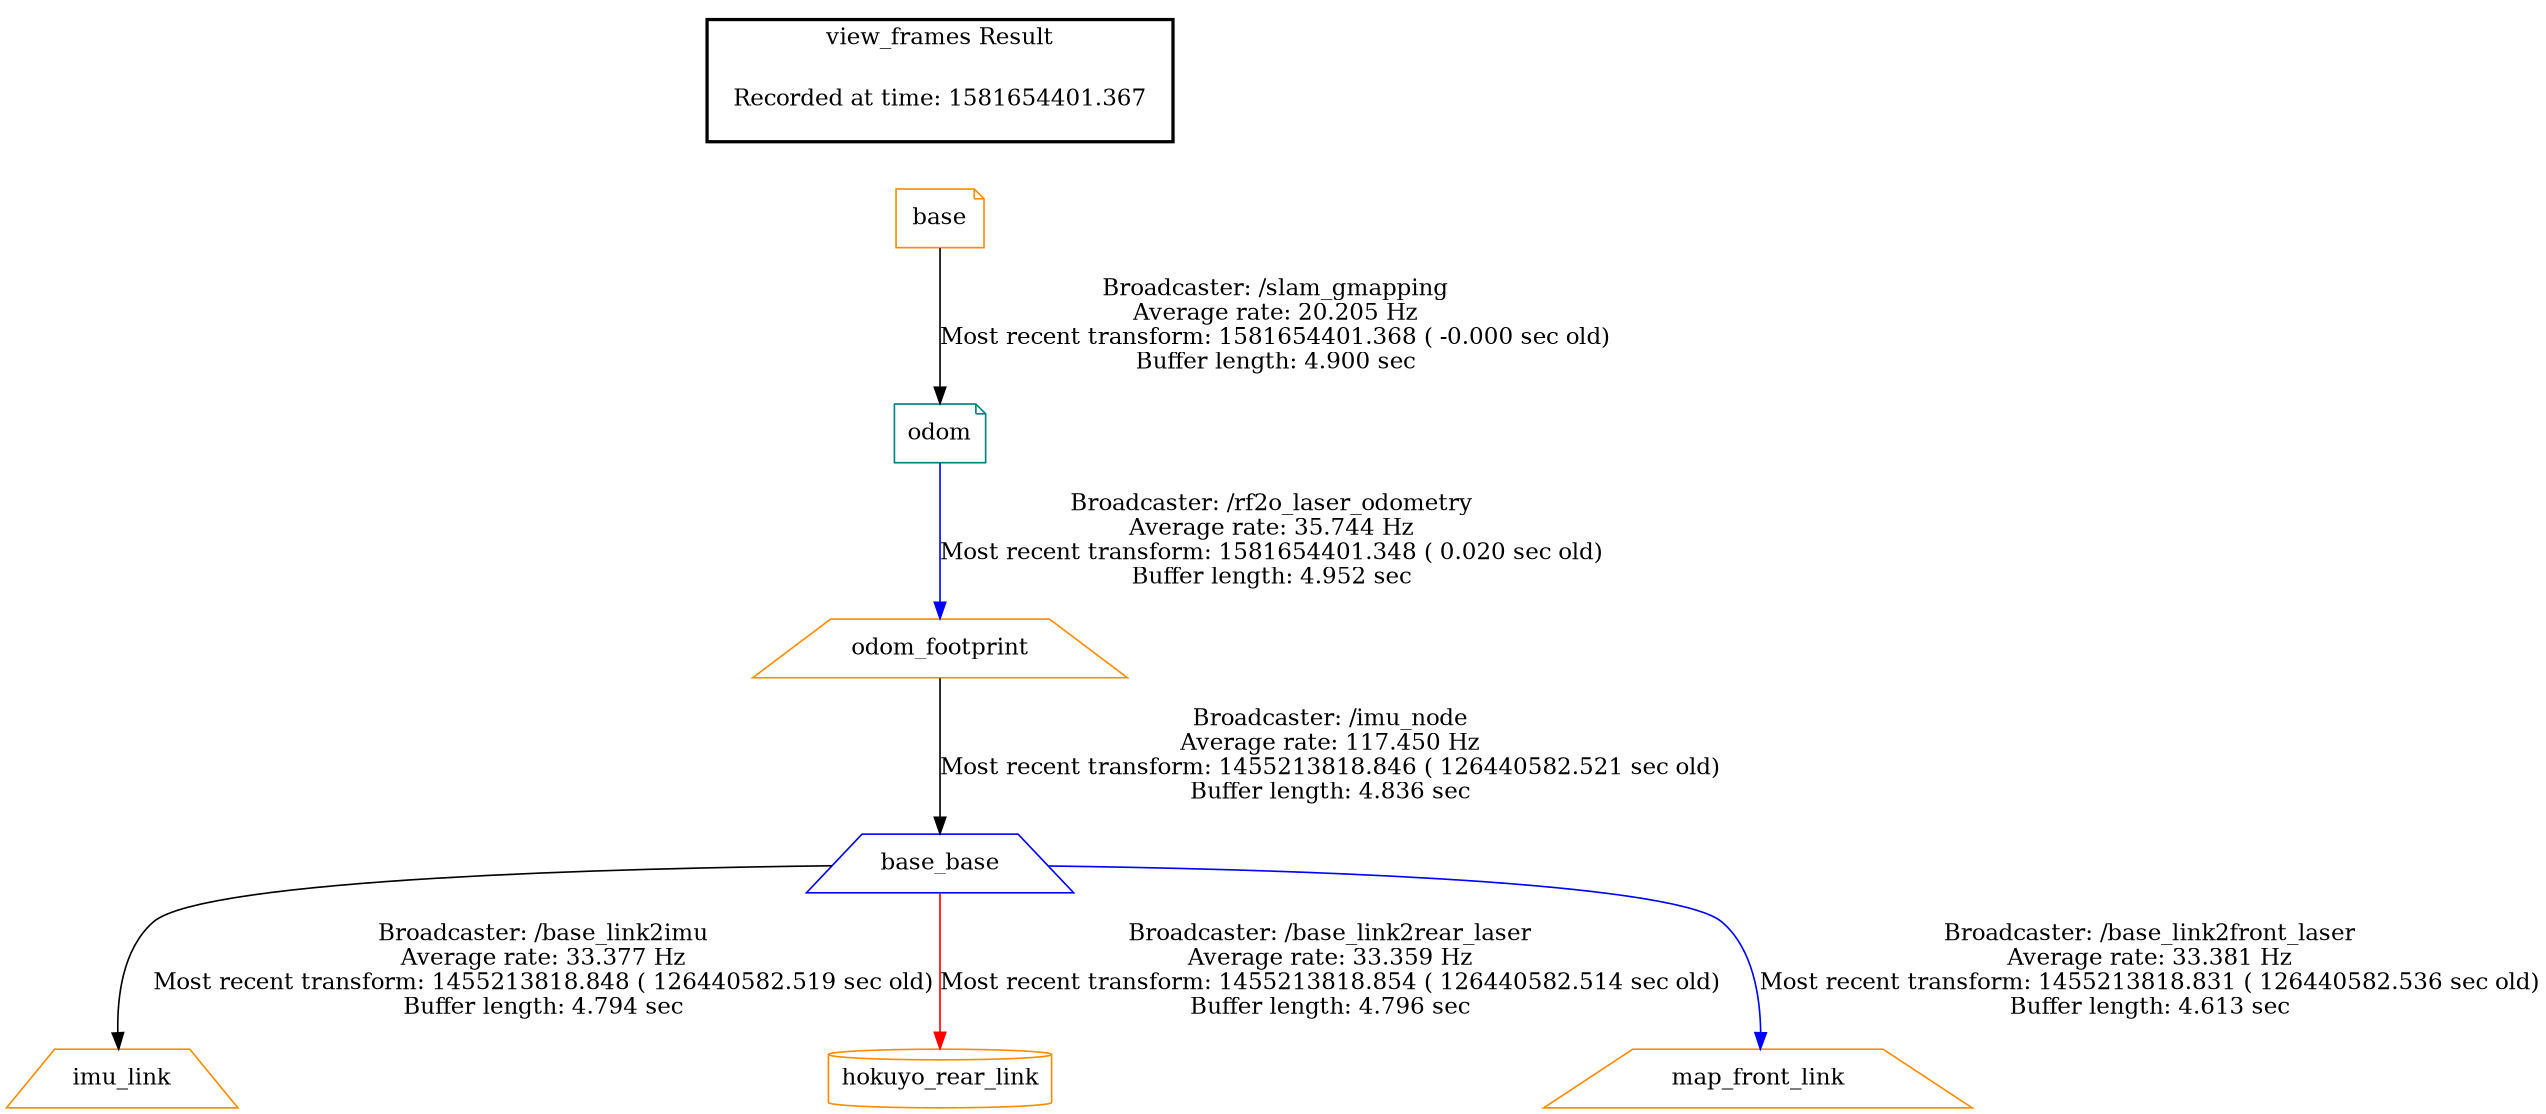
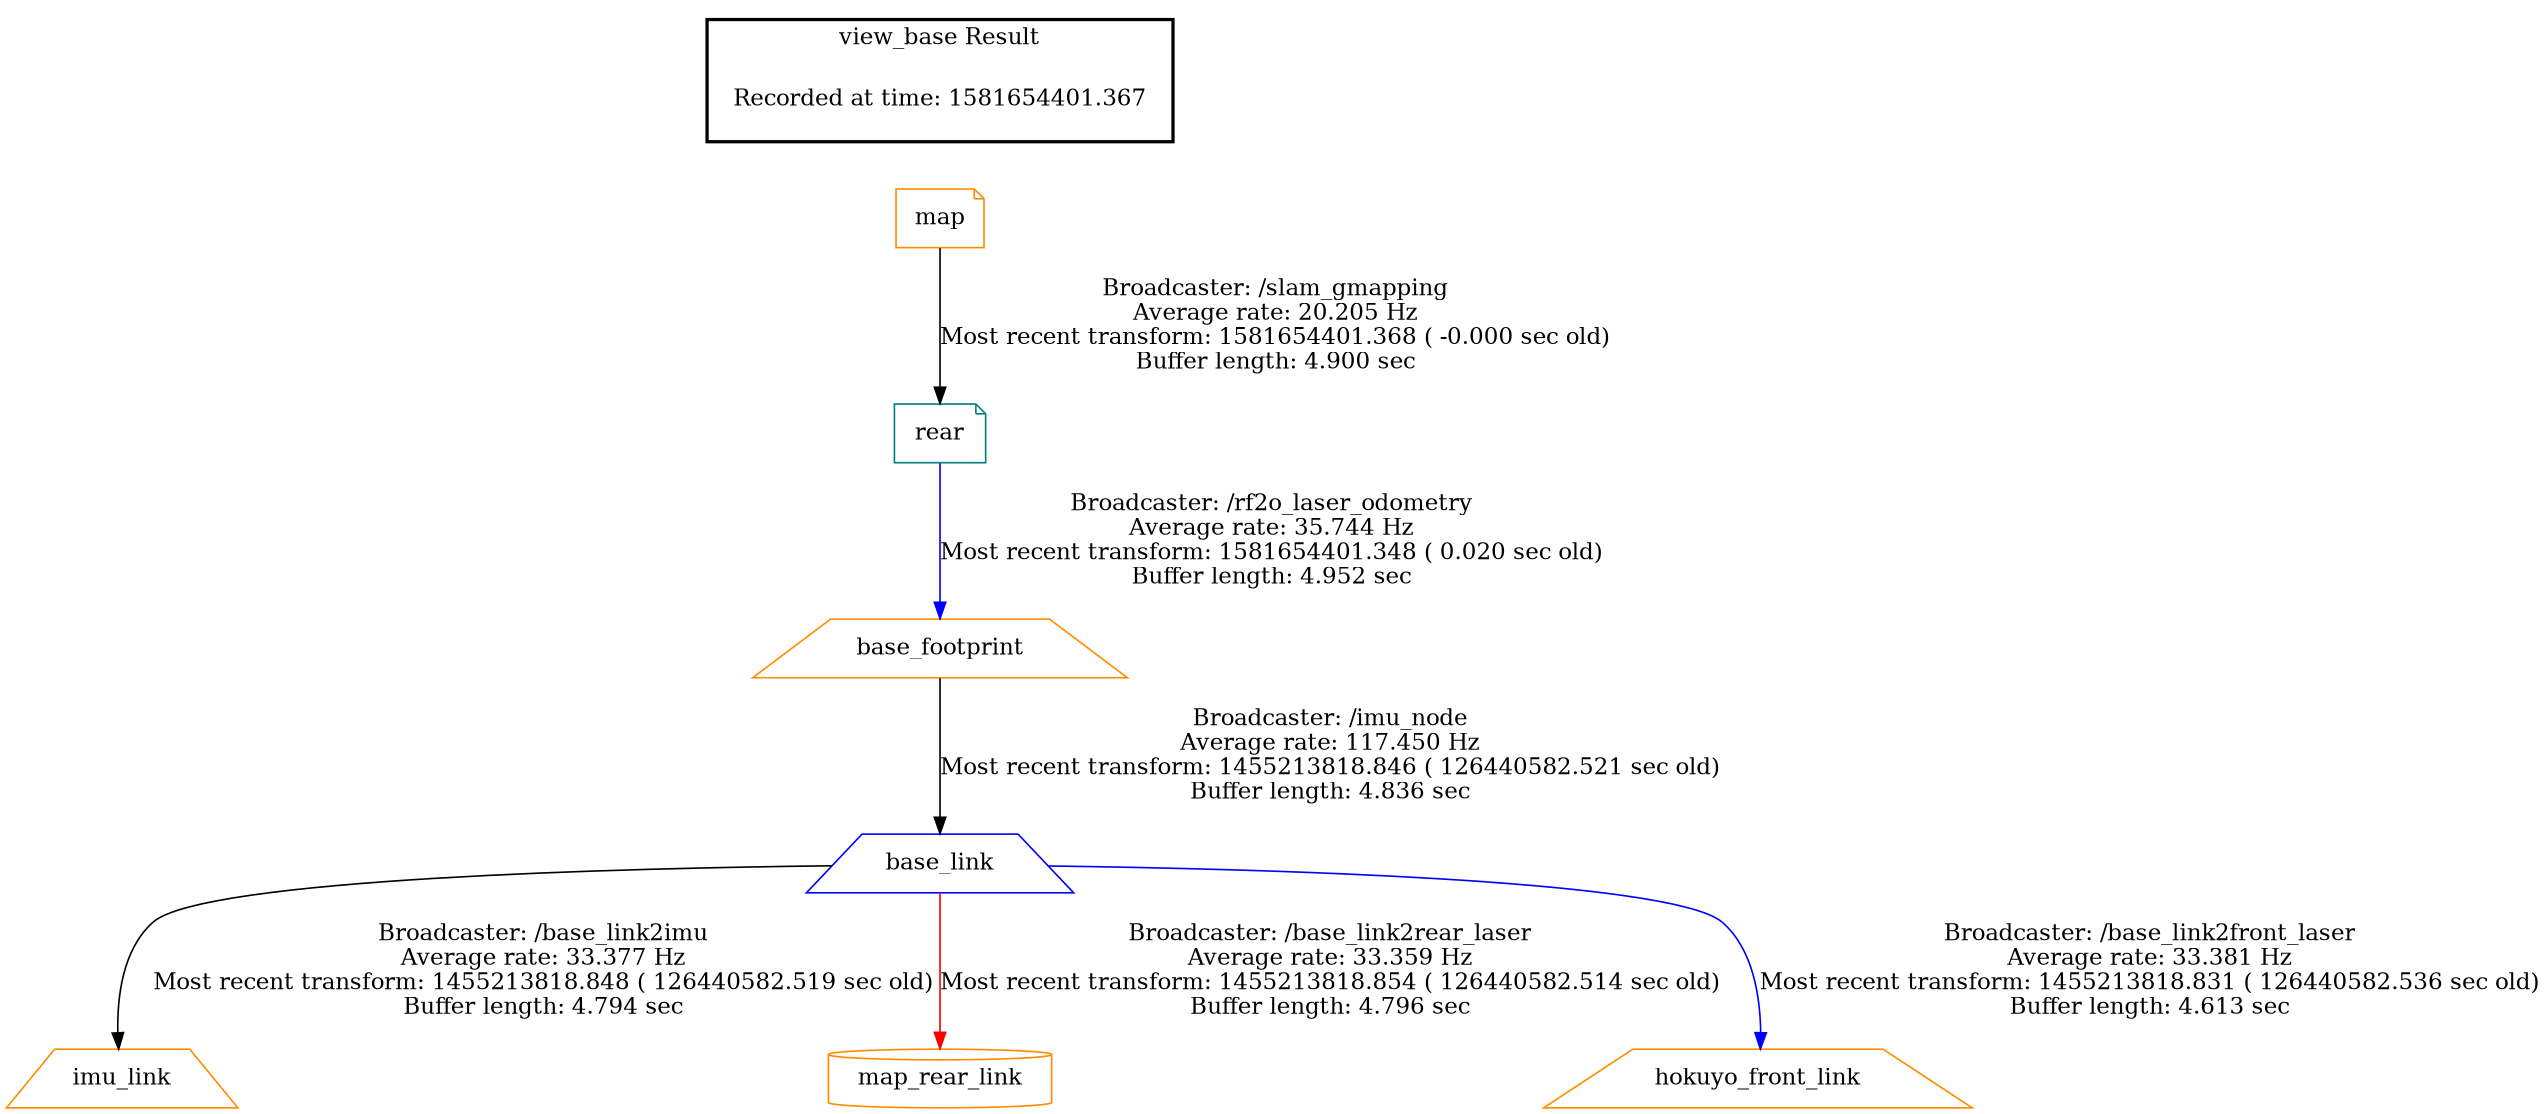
cluster "view_frames Result": label "view_frames Result" -> "view_base Result"
node "base": label "base" -> "map"
node "odom": label "odom" -> "rear"
node "odom_footprint": label "odom_footprint" -> "base_footprint"
node "base_base": label "base_base" -> "base_link"
node "hokuyo_rear_link": label "hokuyo_rear_link" -> "map_rear_link"
node "map_front_link": label "map_front_link" -> "hokuyo_front_link"
